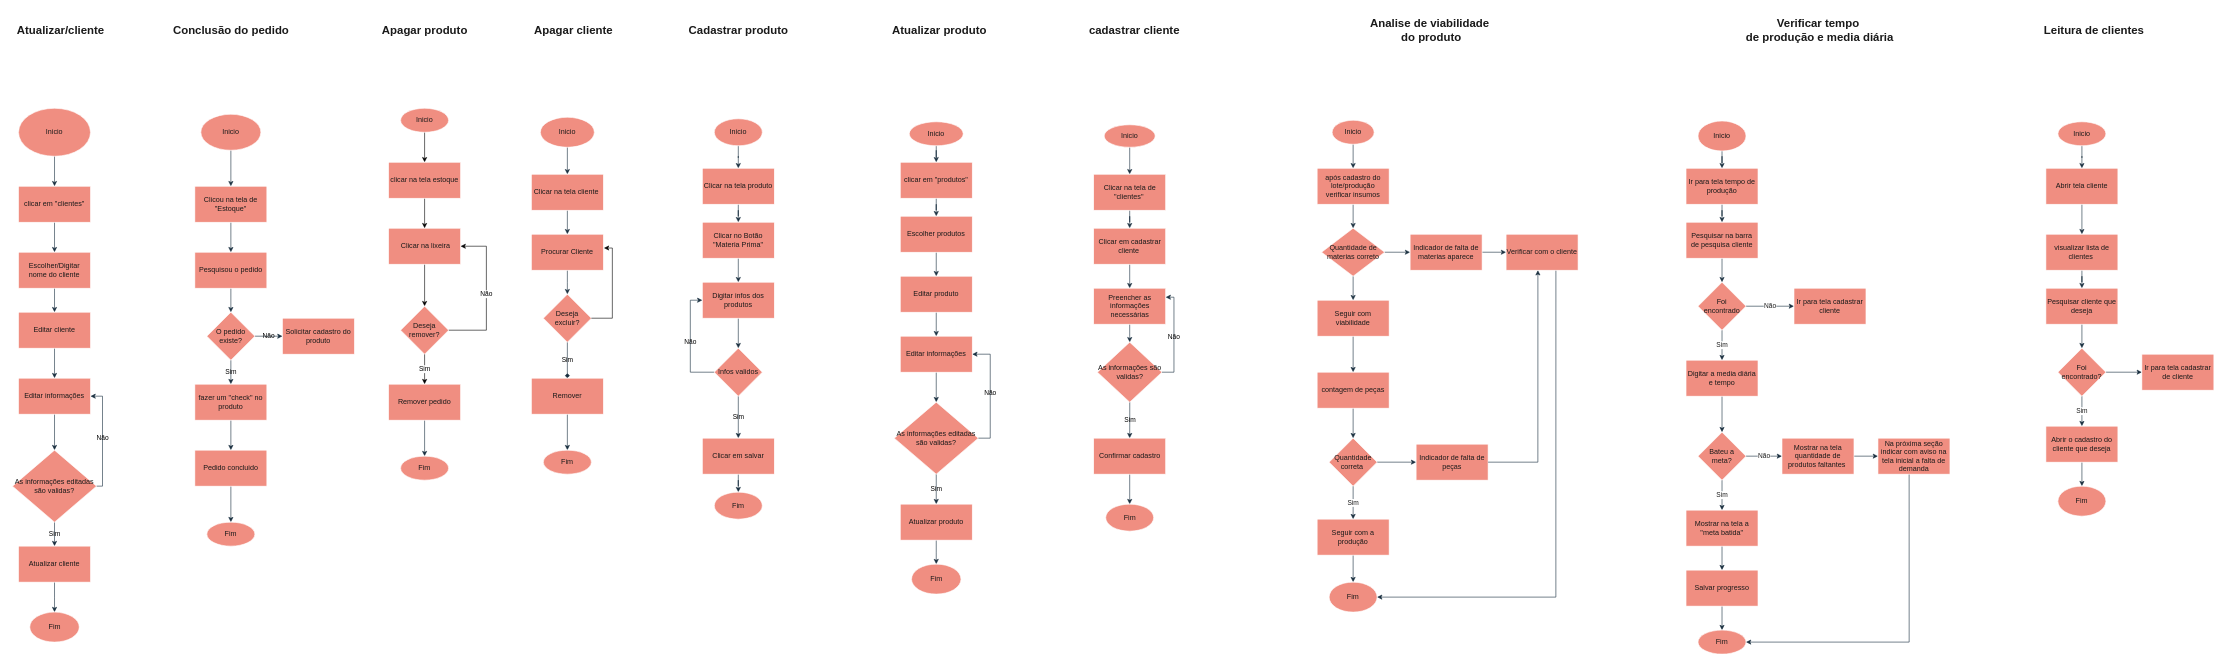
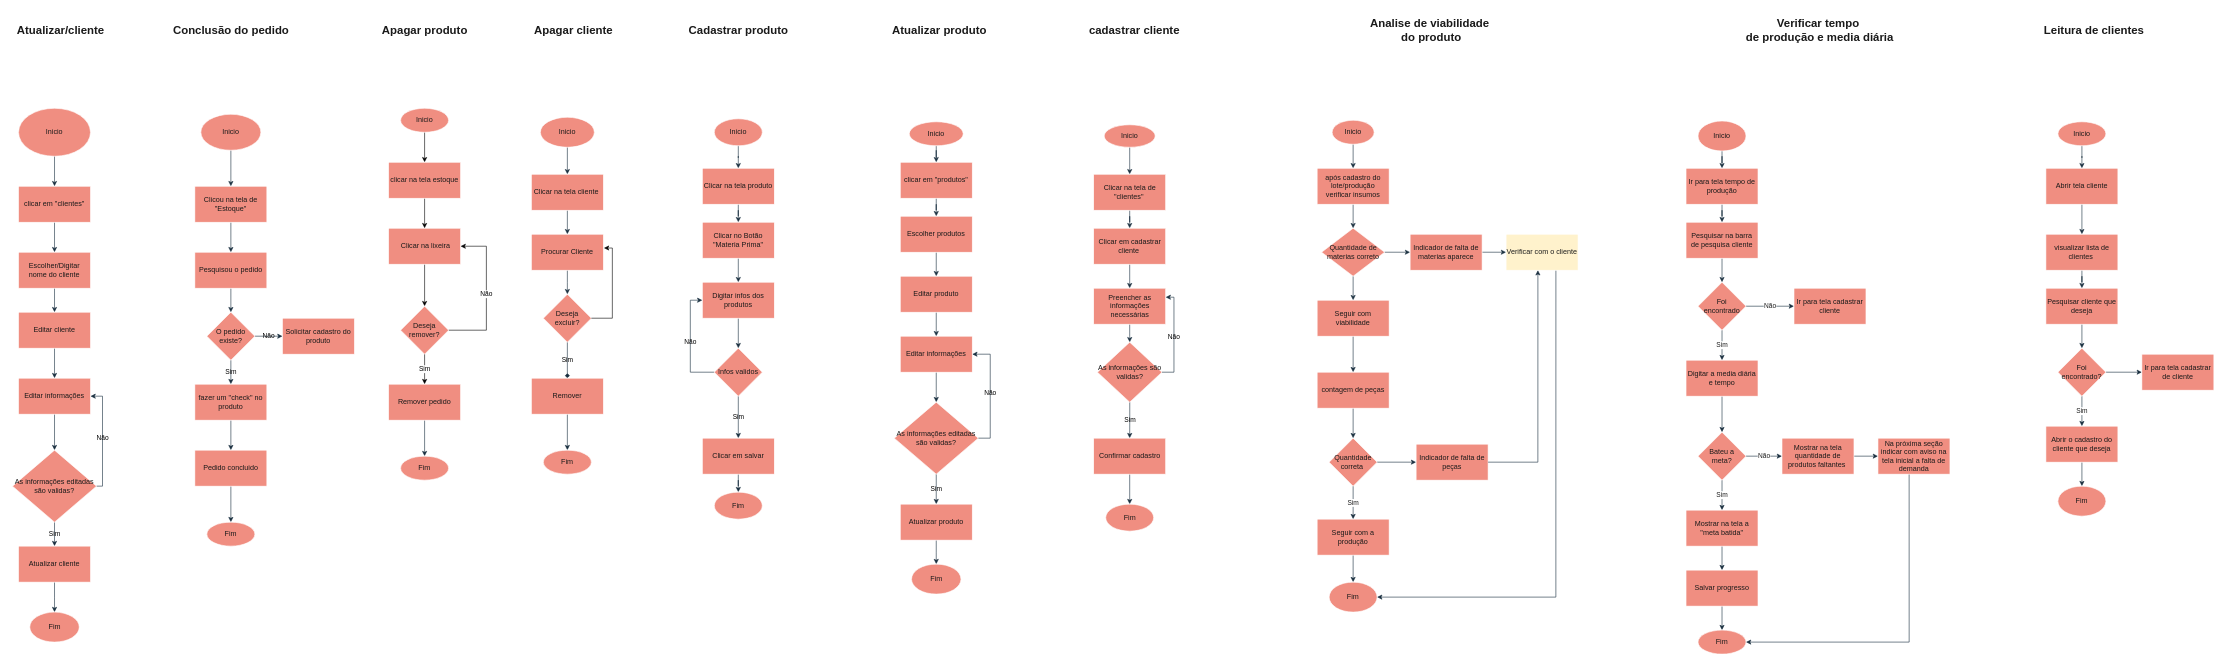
node "Verificar com o cliente": fillcolor #f08e81 -> #fff2cc
